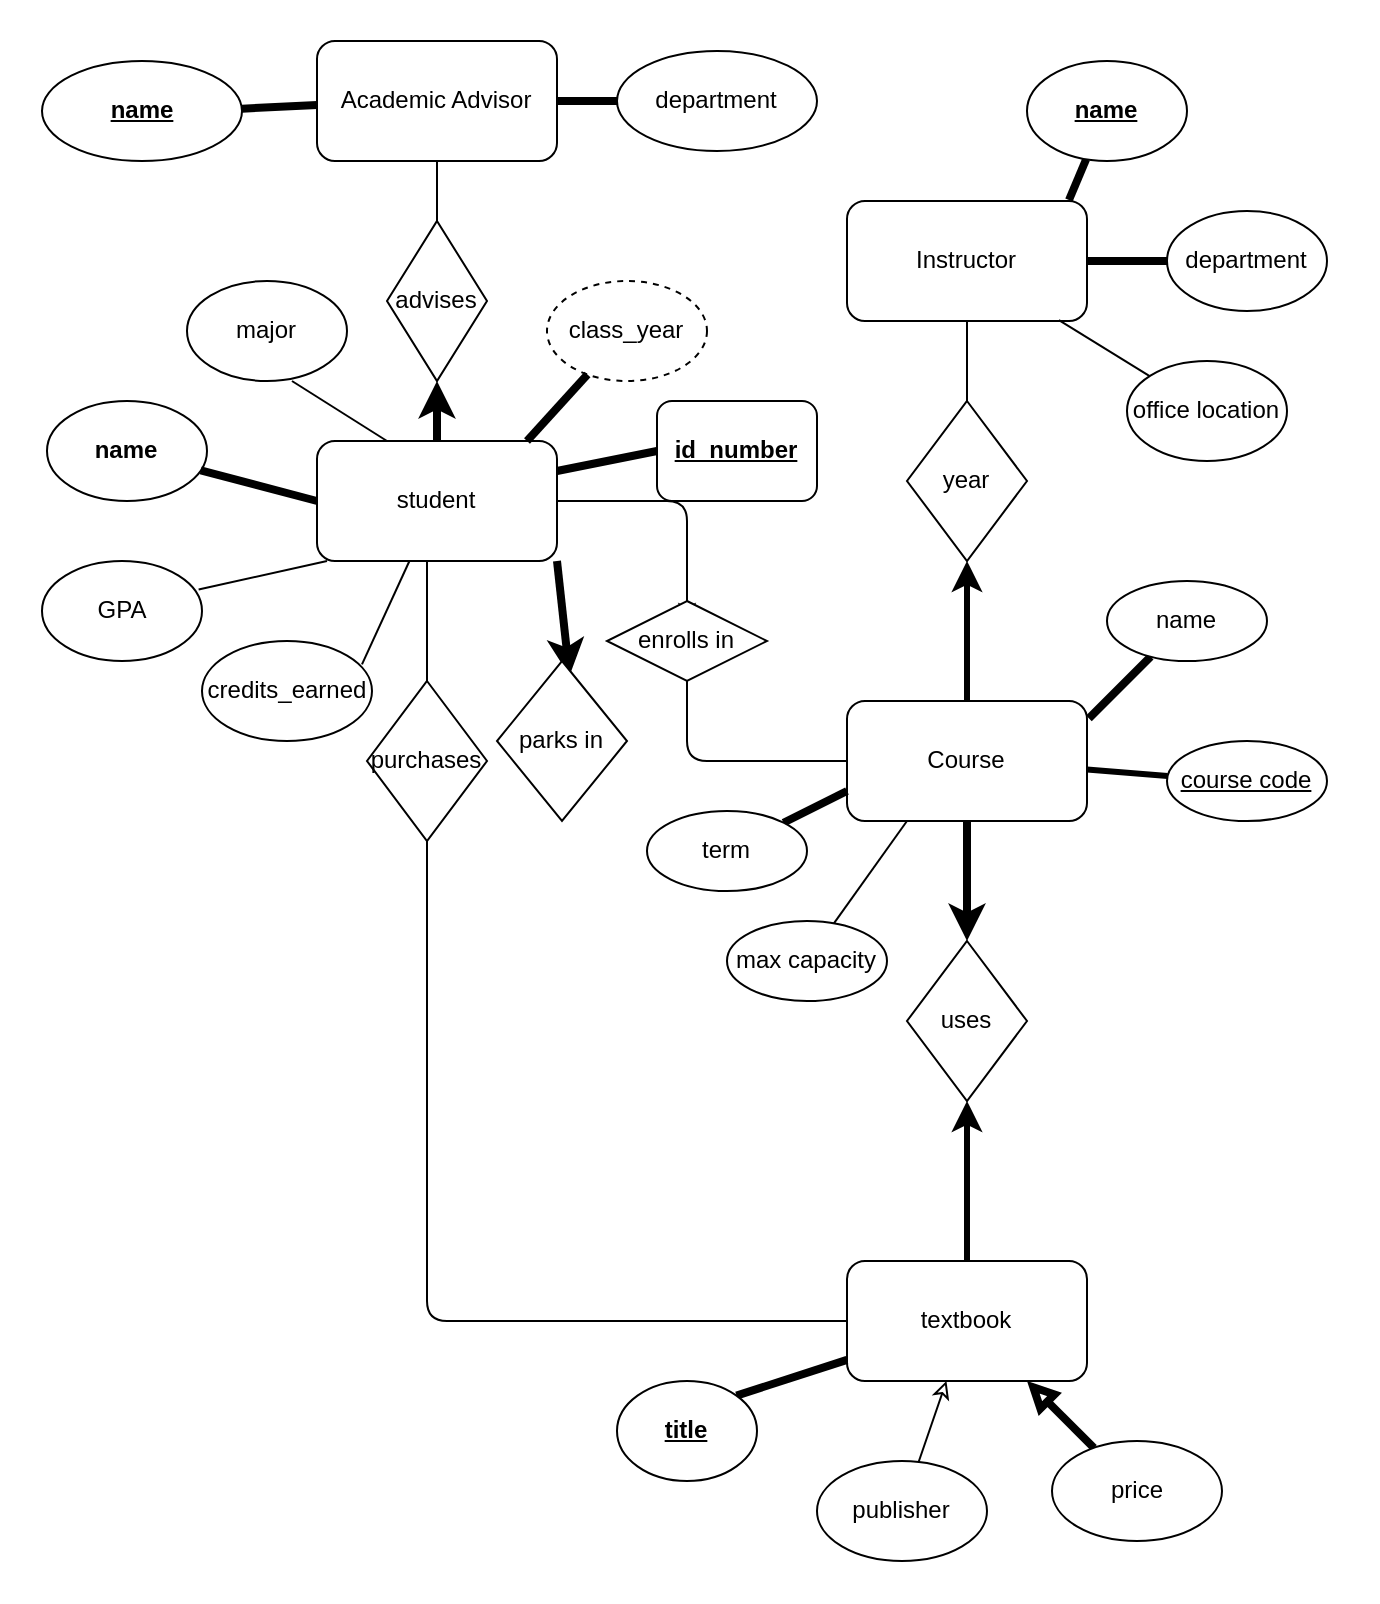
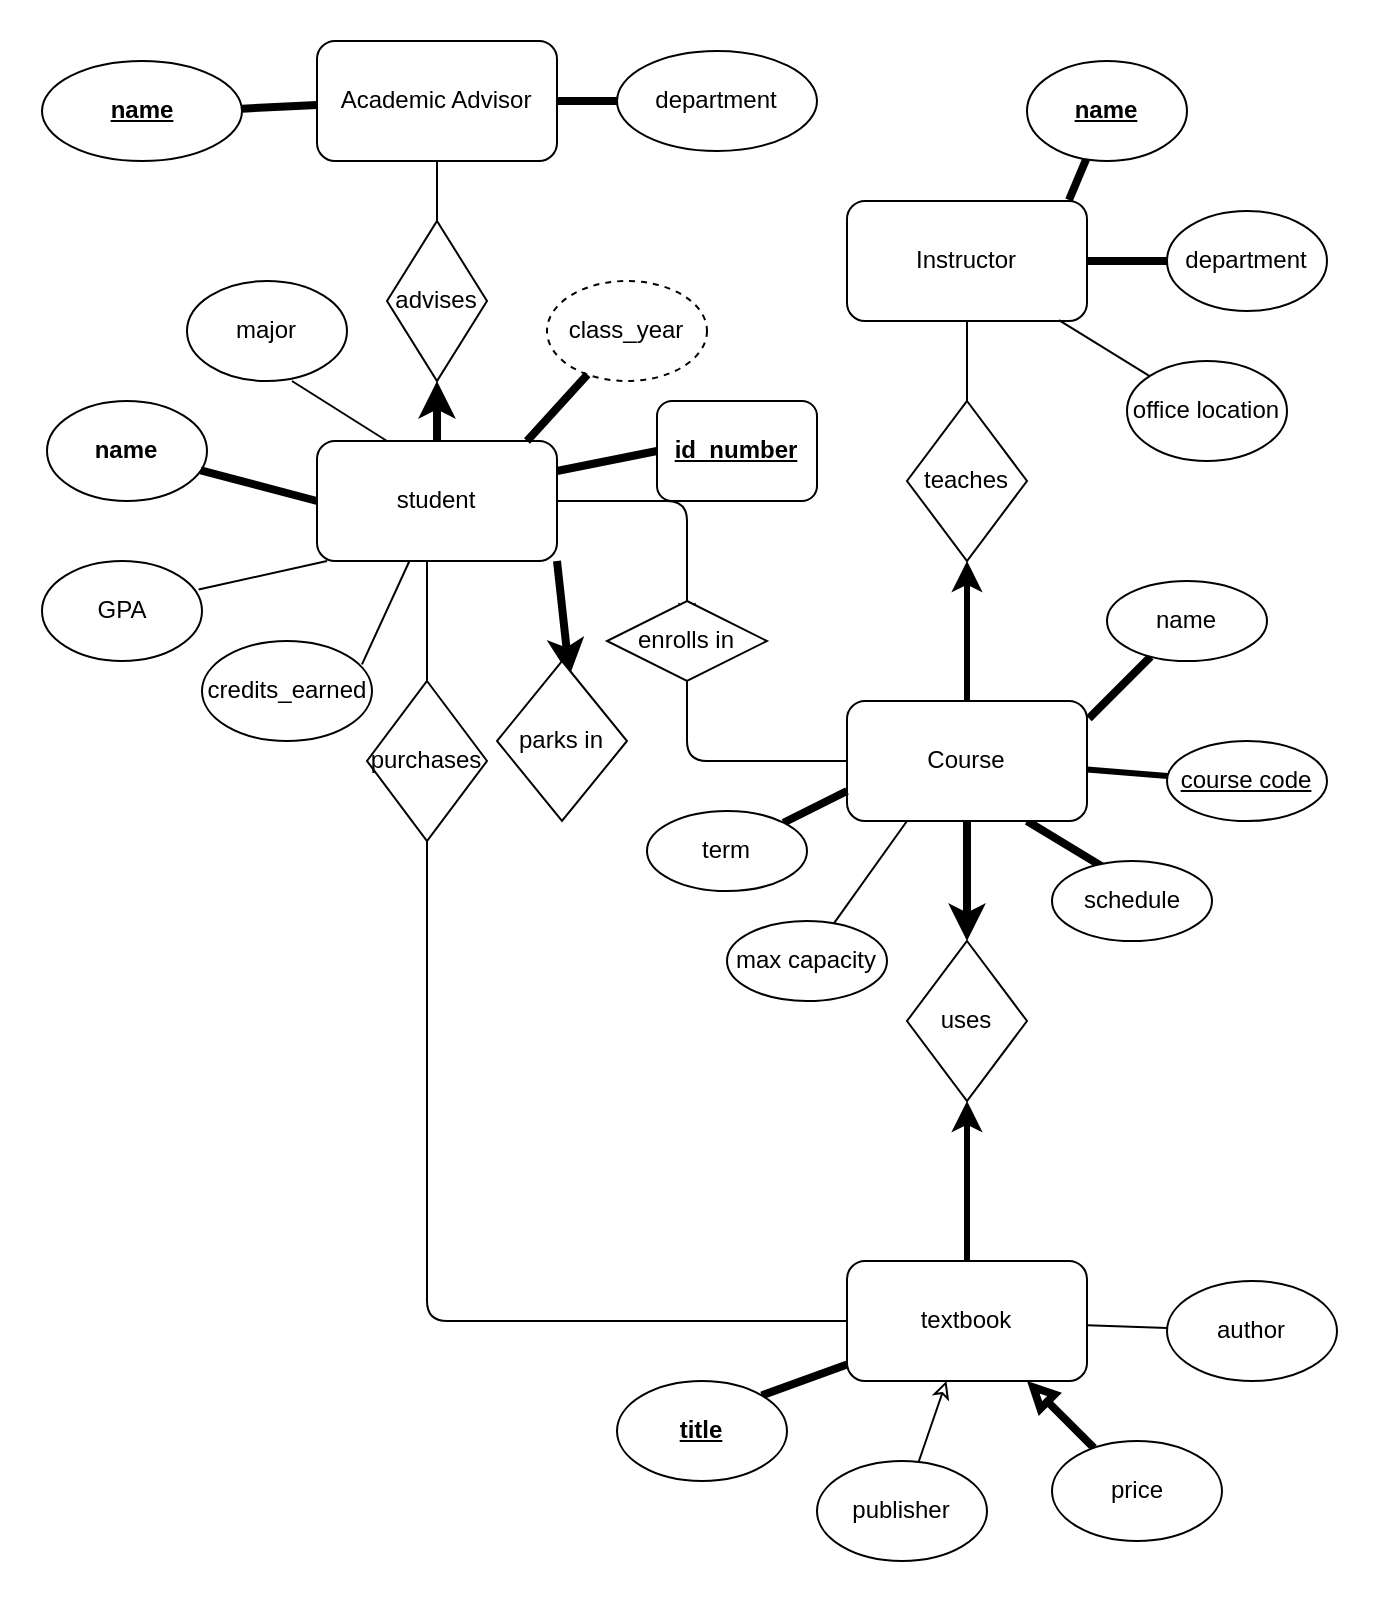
node "year": label "year" -> "teaches"
edge "Course" -- "schedule": added
node "schedule": added
edge "textbook" -- "author": added
node "author": added
node "title": size 140x100 -> 170x100
